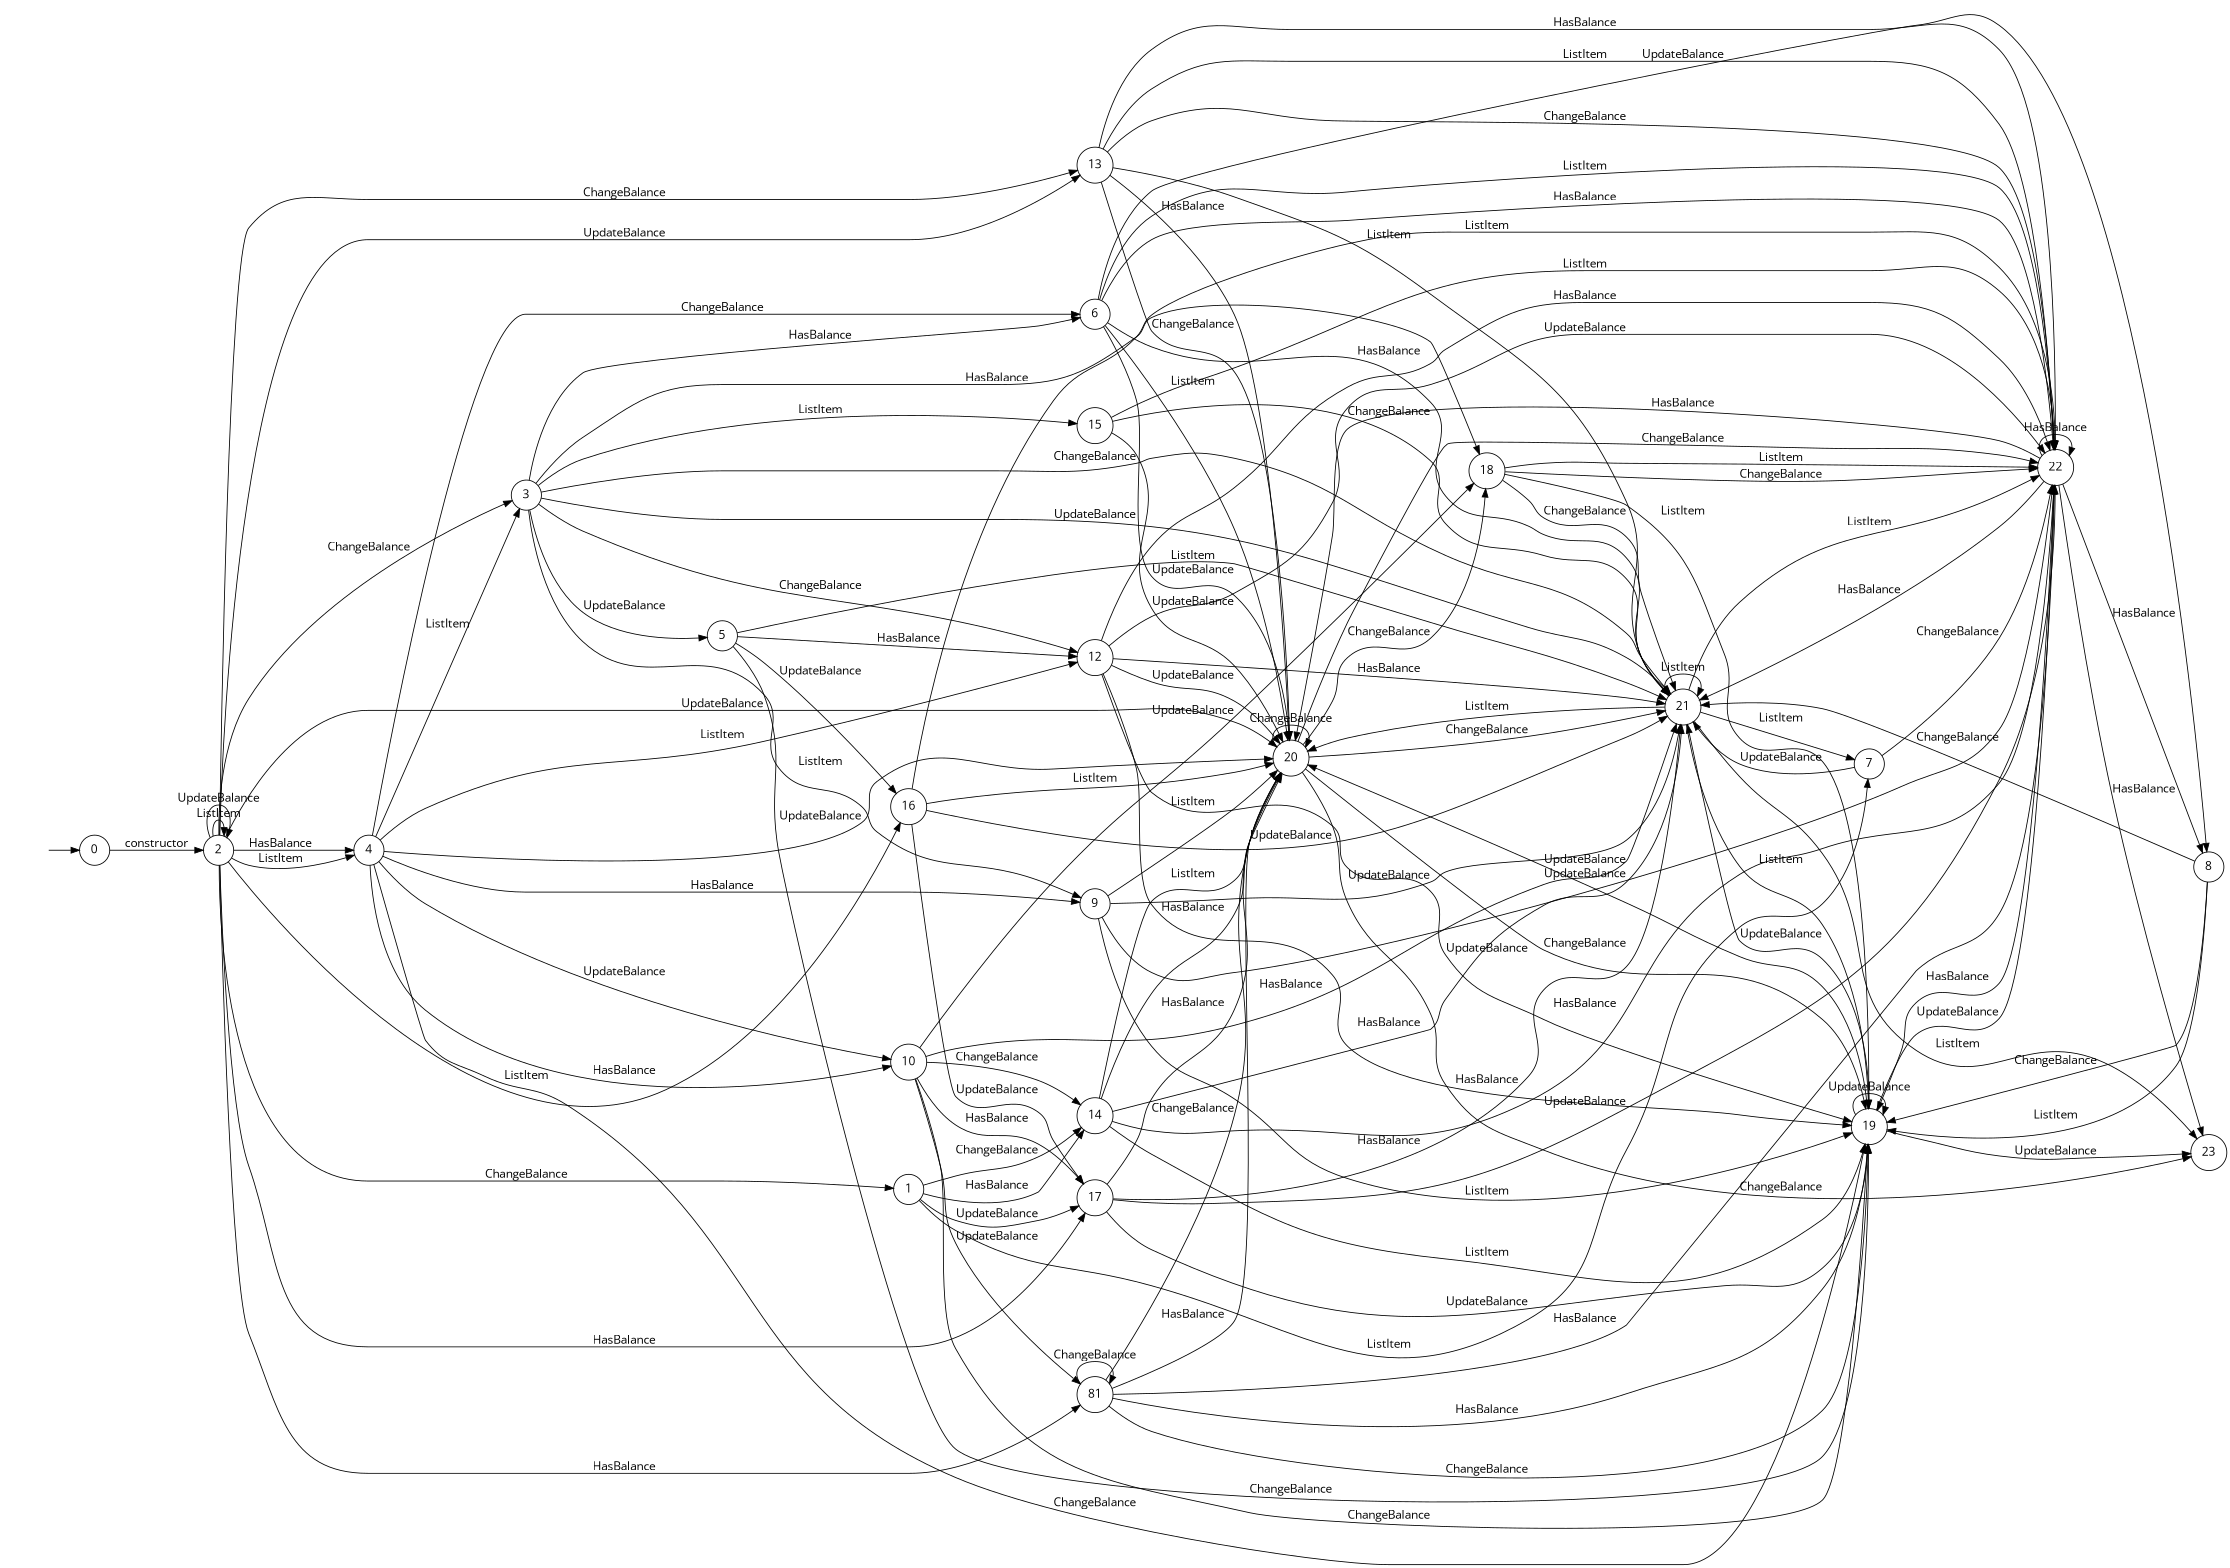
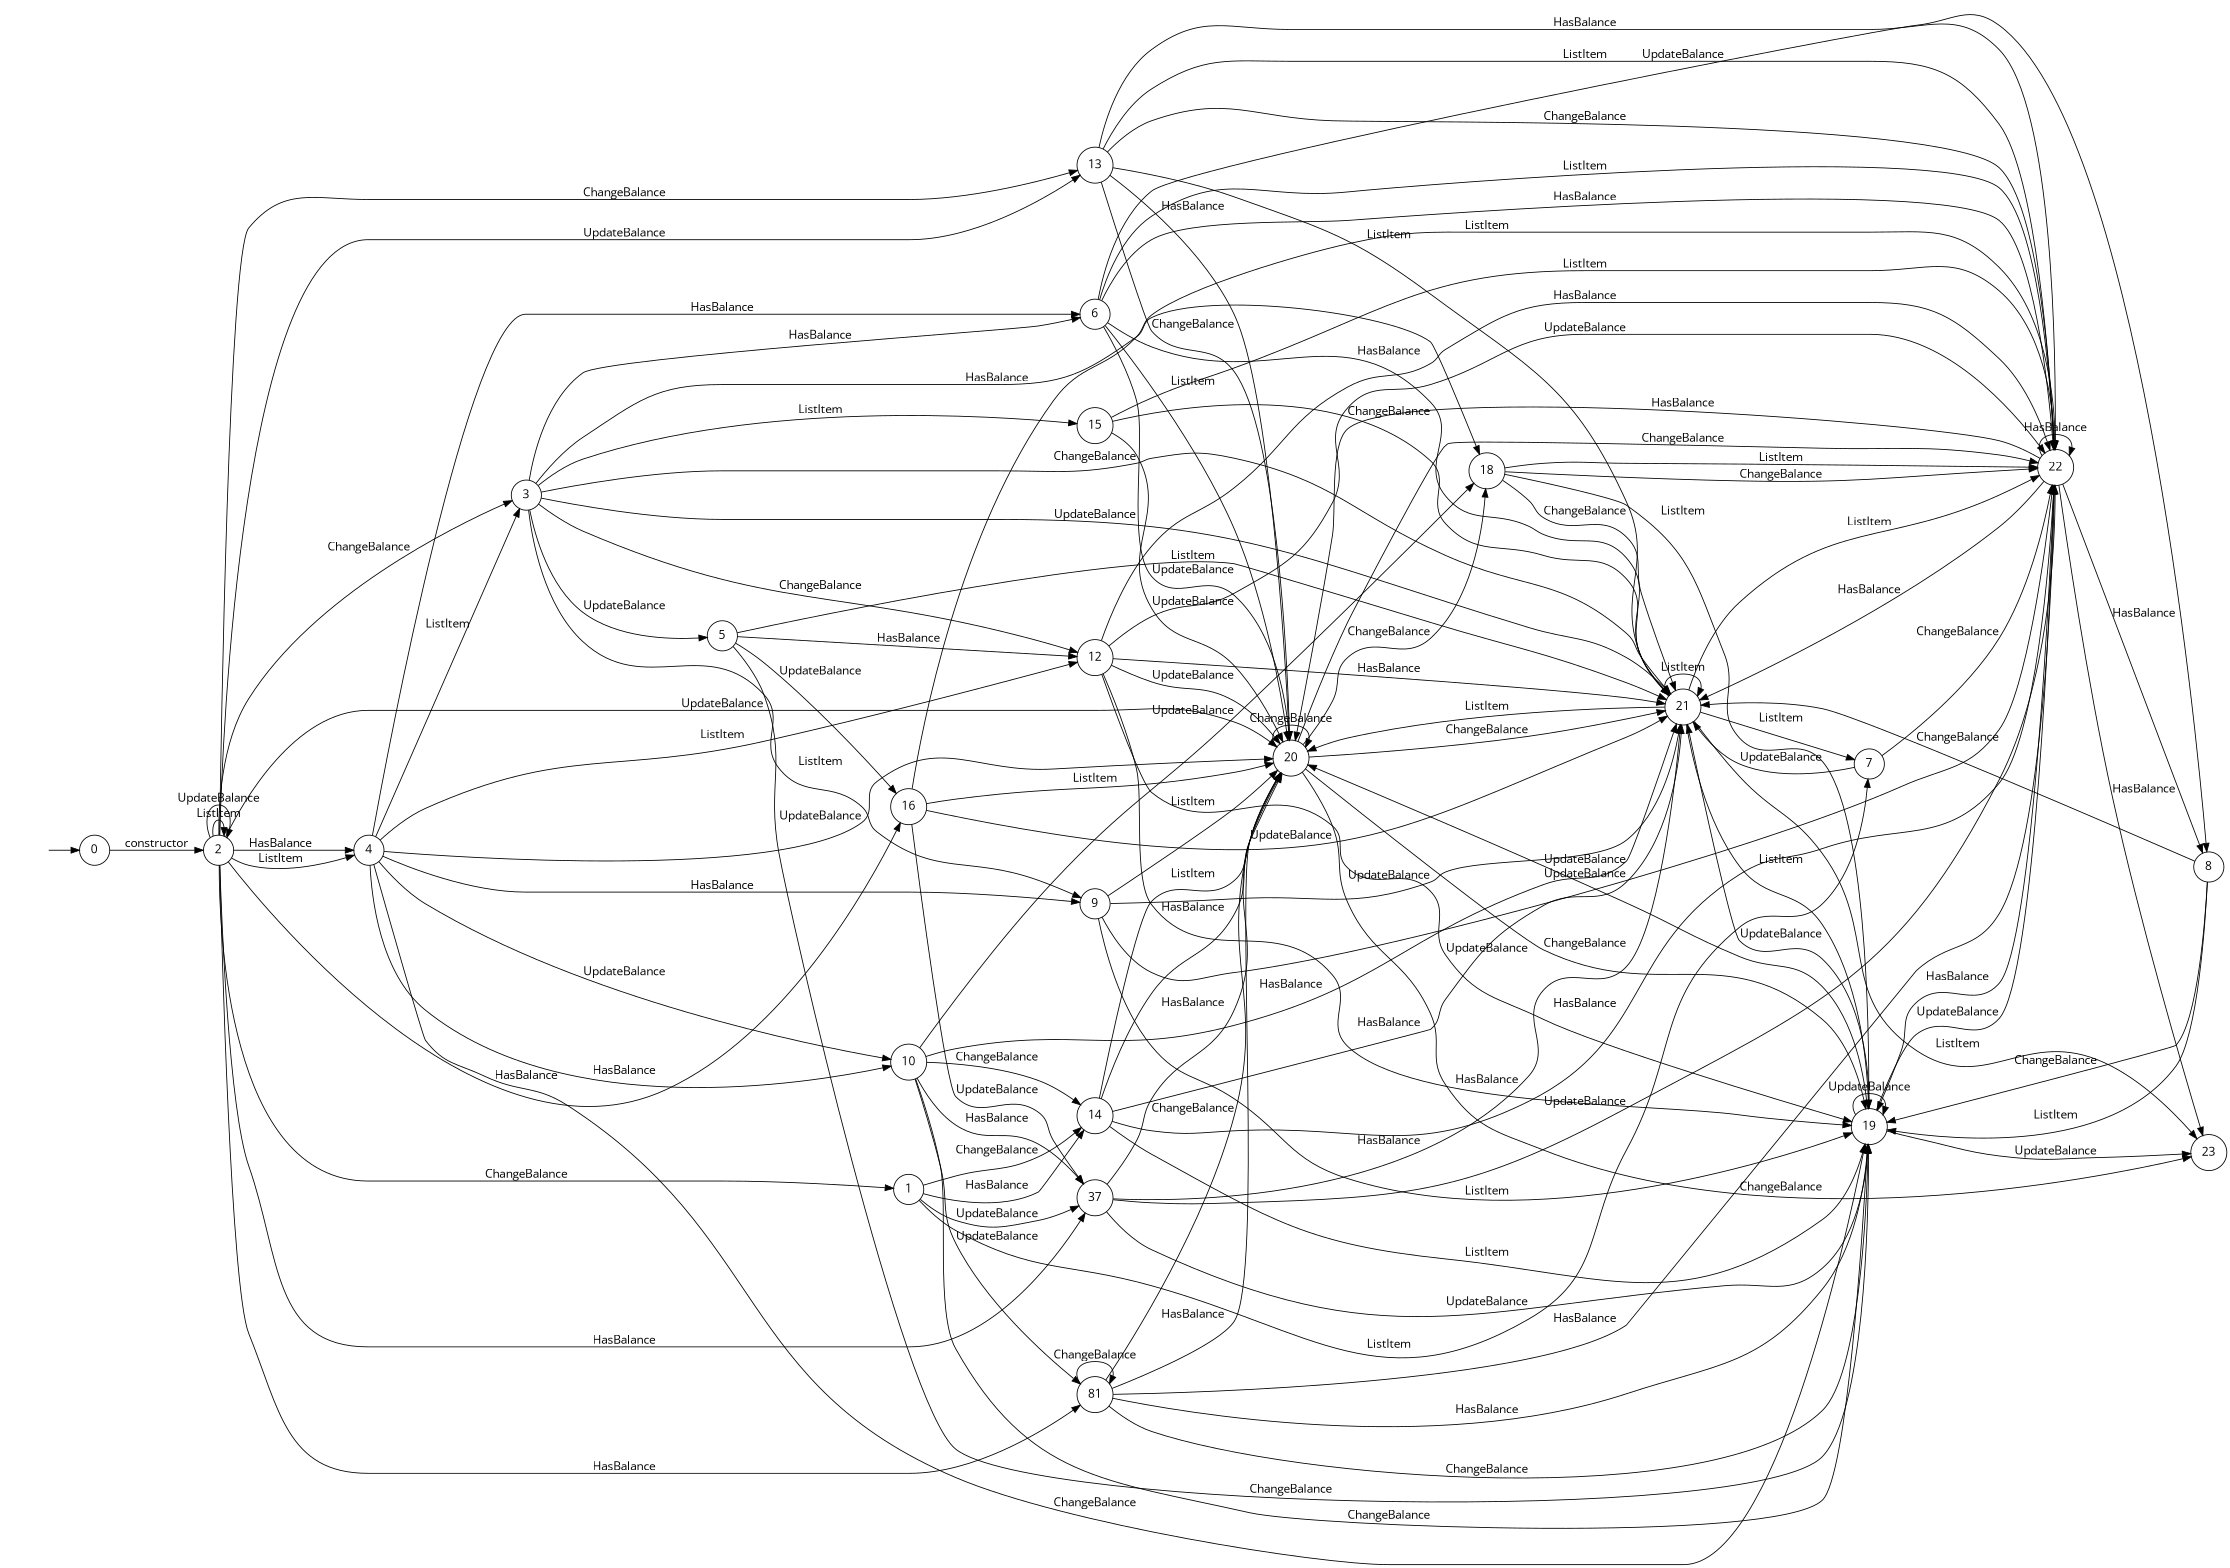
edge "4" -> "6": label "ChangeBalance" -> "HasBalance"
edge "2" -> "16": label "ListItem" -> "HasBalance"
node "17": label "17" -> "37"
